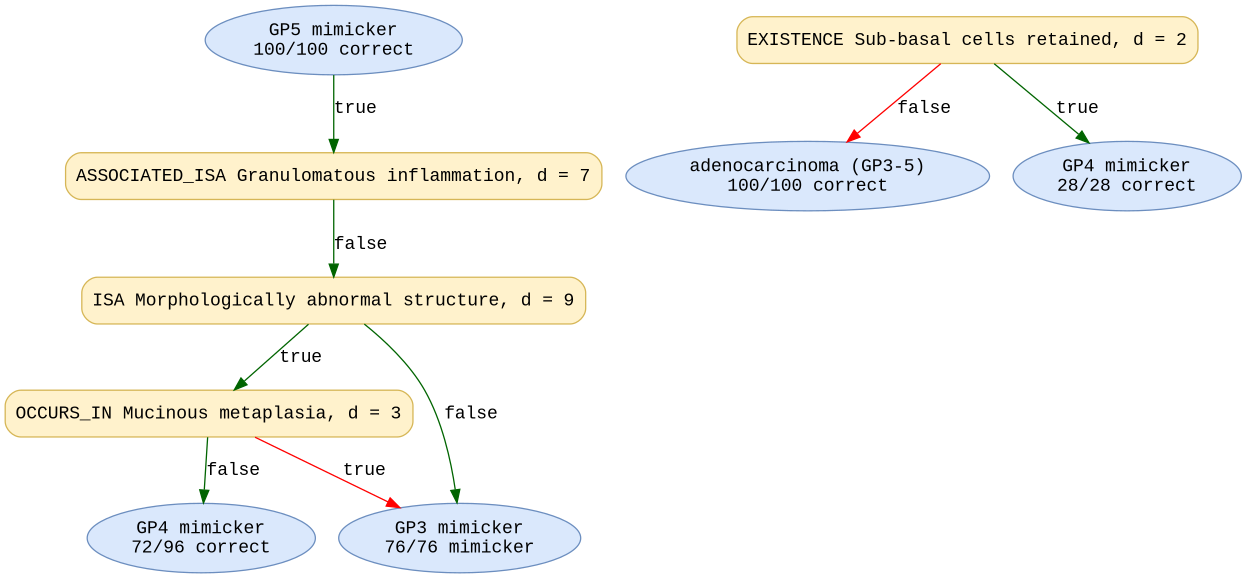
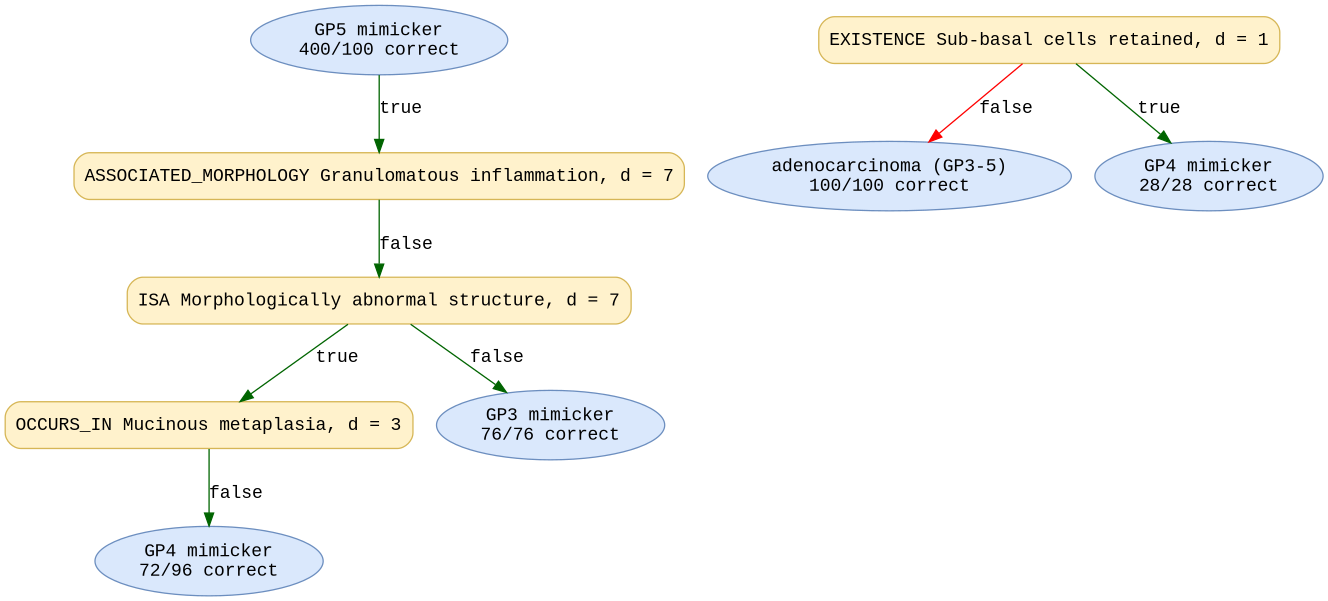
node "EXISTENCE Sub-basal cells retained, d = 2": label "EXISTENCE Sub-basal cells retained, d = 2" -> "EXISTENCE Sub-basal cells retained, d = 1"
node "GP5 mimicker": text "100/100 correct" -> "400/100 correct"
node "ASSOCIATED_ISA Granulomatous inflammation, d = 7": label "ASSOCIATED_ISA Granulomatous inflammation, d = 7" -> "ASSOCIATED_MORPHOLOGY Granulomatous inflammation, d = 7"
node "ISA Morphologically abnormal structure, d = 9": label "ISA Morphologically abnormal structure, d = 9" -> "ISA Morphologically abnormal structure, d = 7"
edge "OCCURS_IN Mucinous metaplasia, d = 3" -> "GP3 mimicker": removed, label "true"
node "GP3 mimicker": text "76/76 mimicker" -> "76/76 correct"
